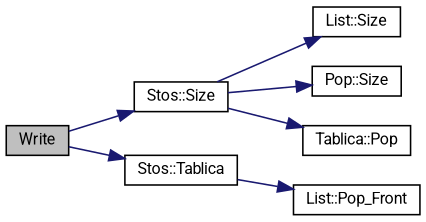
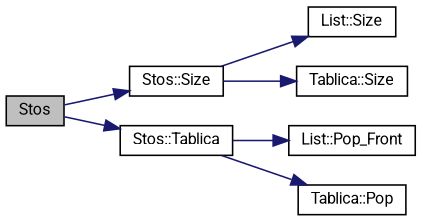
node "Pop::Size": label "Pop::Size" -> "Tablica::Size"
edge "Stos::Size" -> "Tablica::Pop": now "Stos::Tablica" -> "Tablica::Pop"
node "Write": label "Write" -> "Stos"
